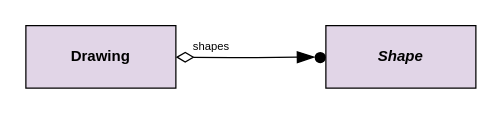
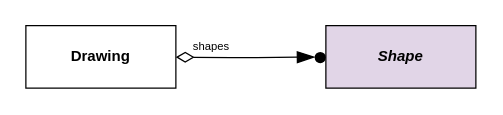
node "Drawing": fillcolor #e1d5e7 -> #ffffff
